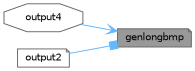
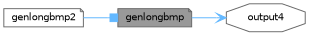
edge "output4" -> "genlongbmp": reversed
node "output2": label "output2" -> "genlongbmp2"
